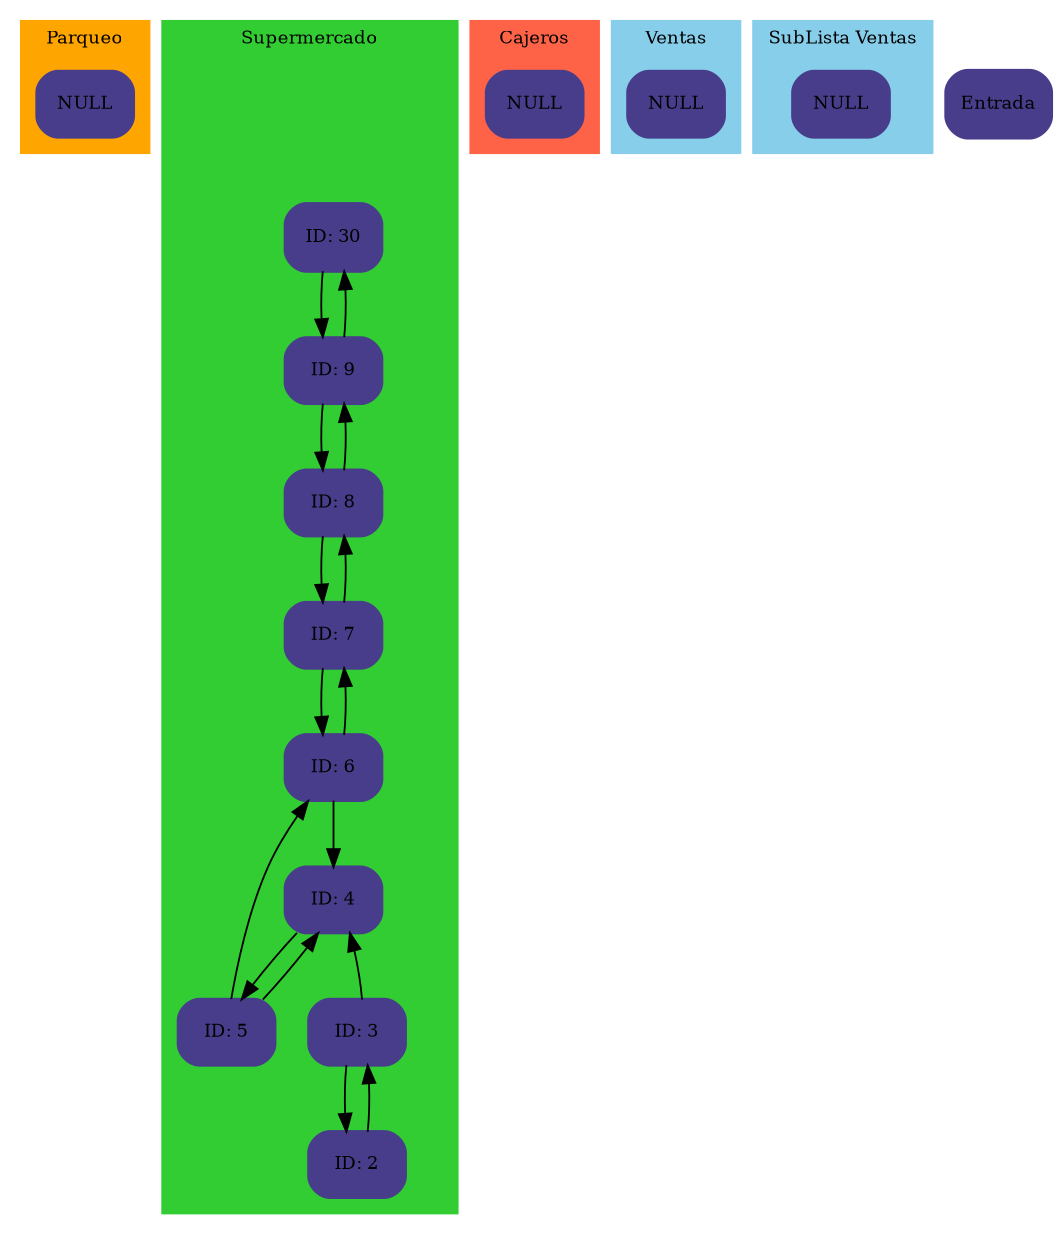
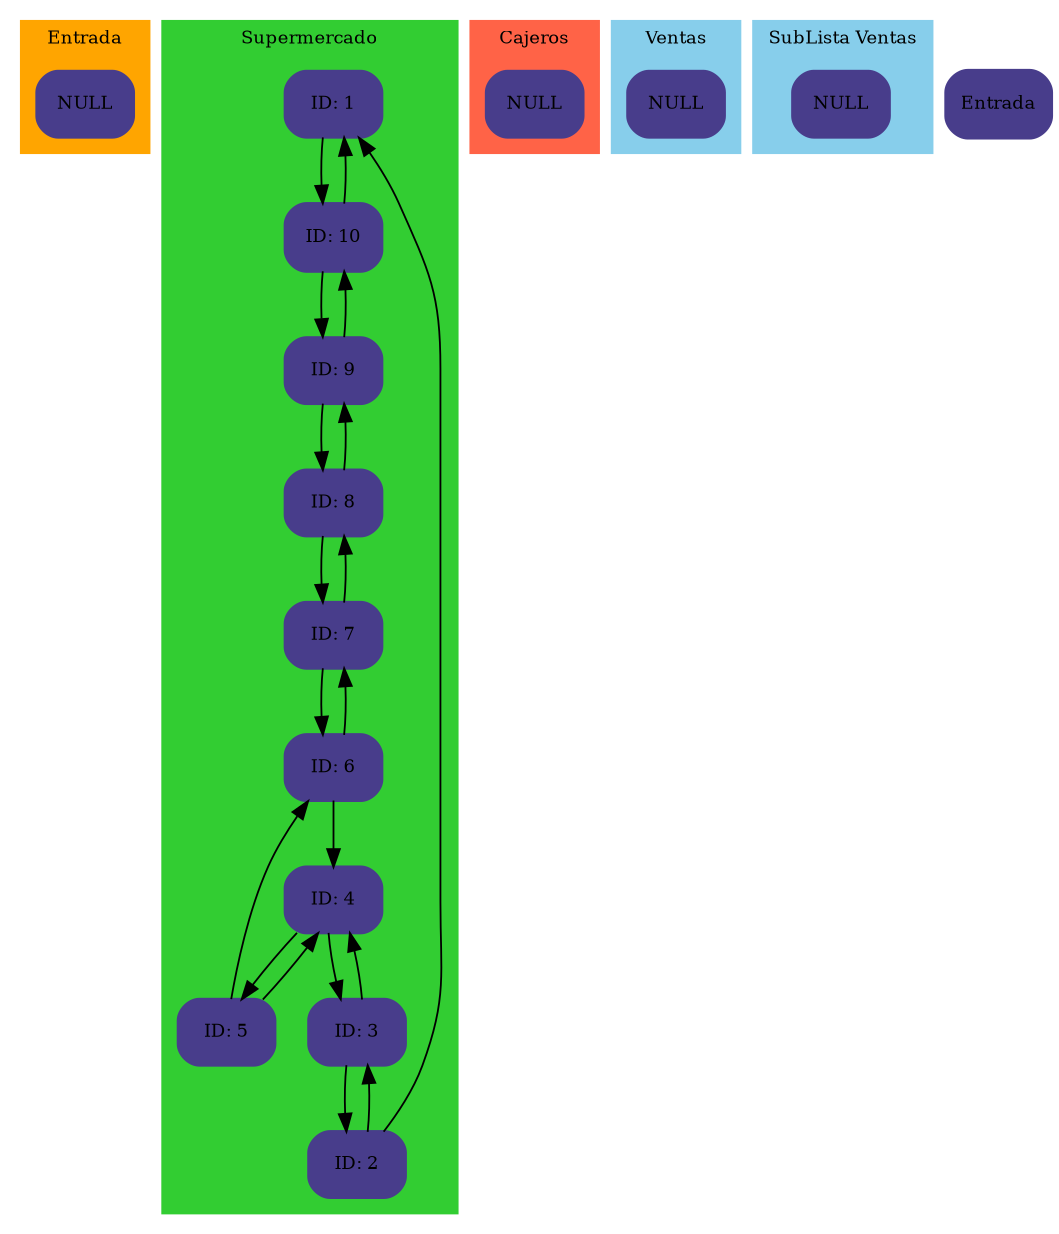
cluster "Parqueo": label "Parqueo" -> "Entrada"
node "ID: 1": added
node "ID: 30": label "ID: 30" -> "ID: 10"
edge "ID: 4" -> "ID: 3": added
